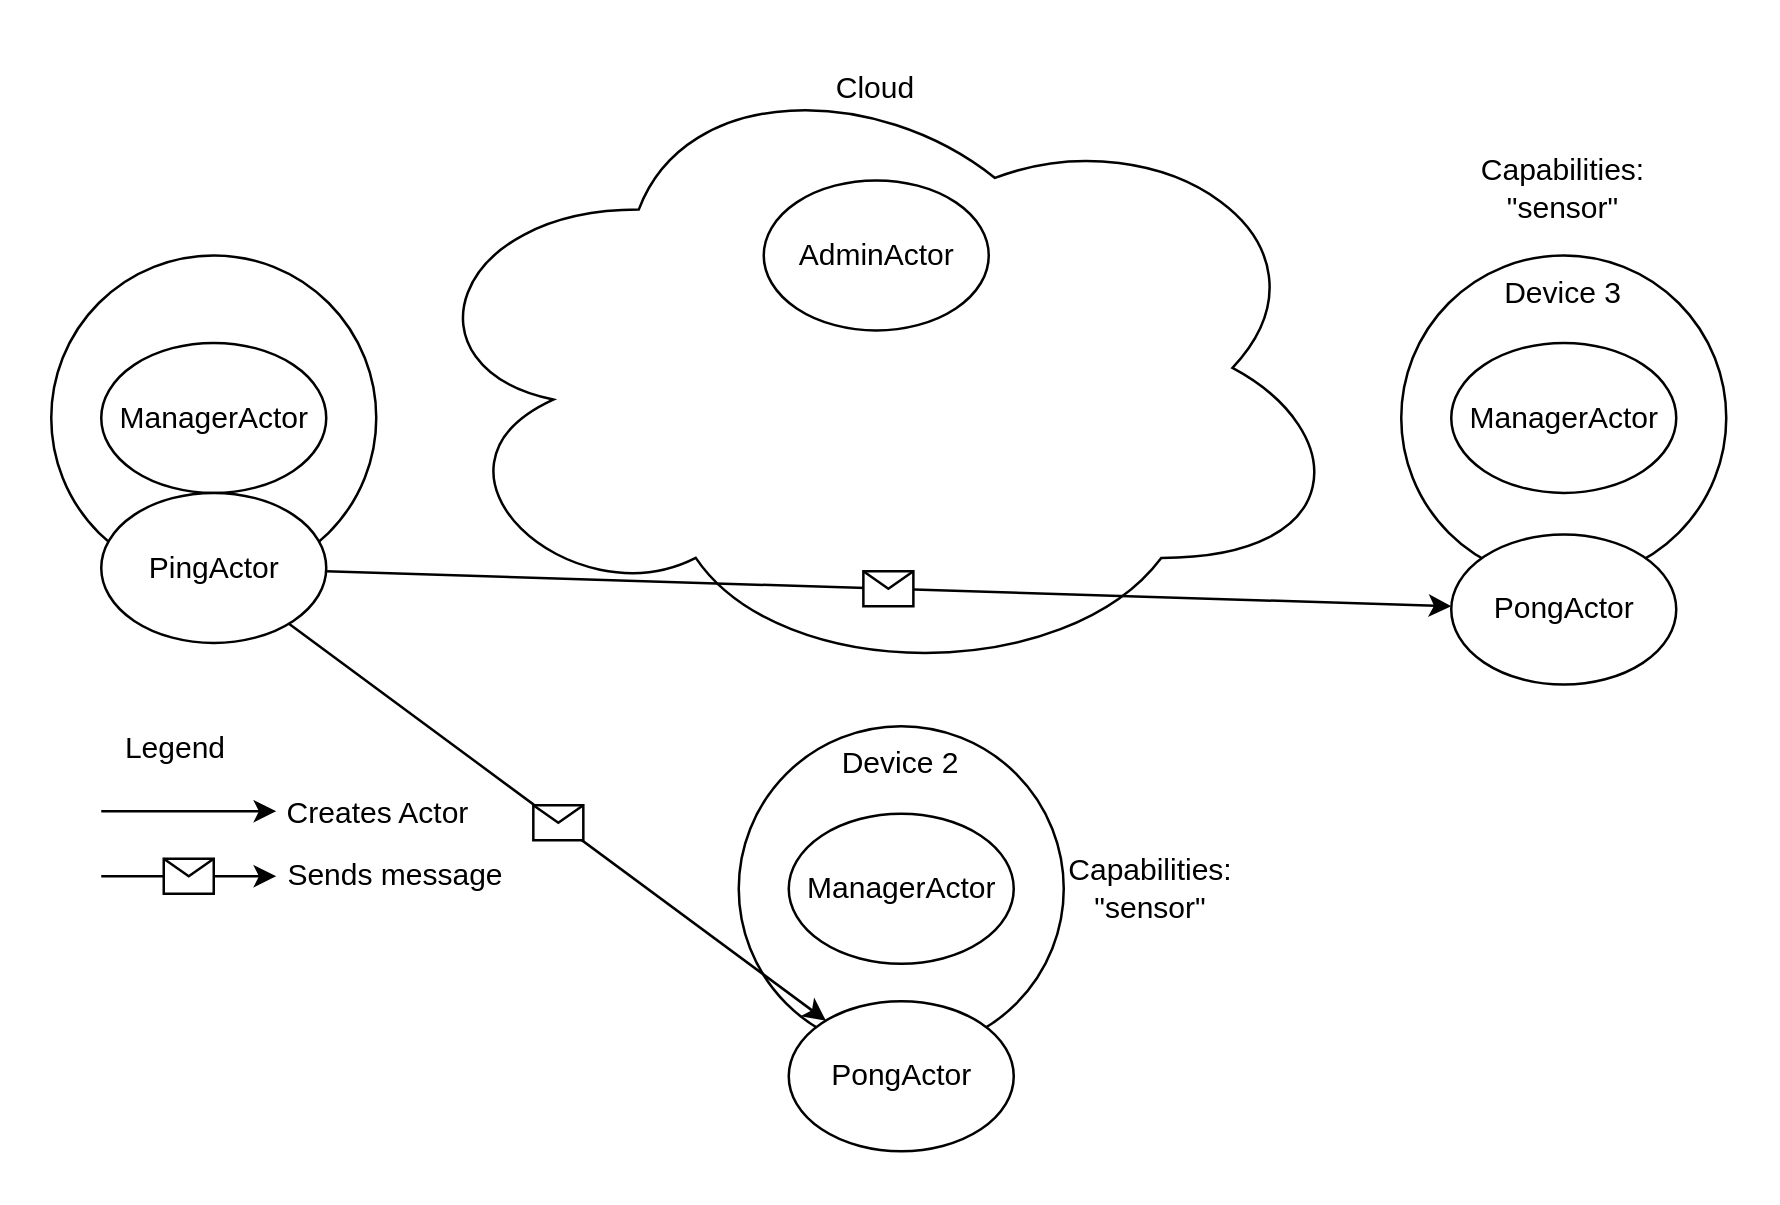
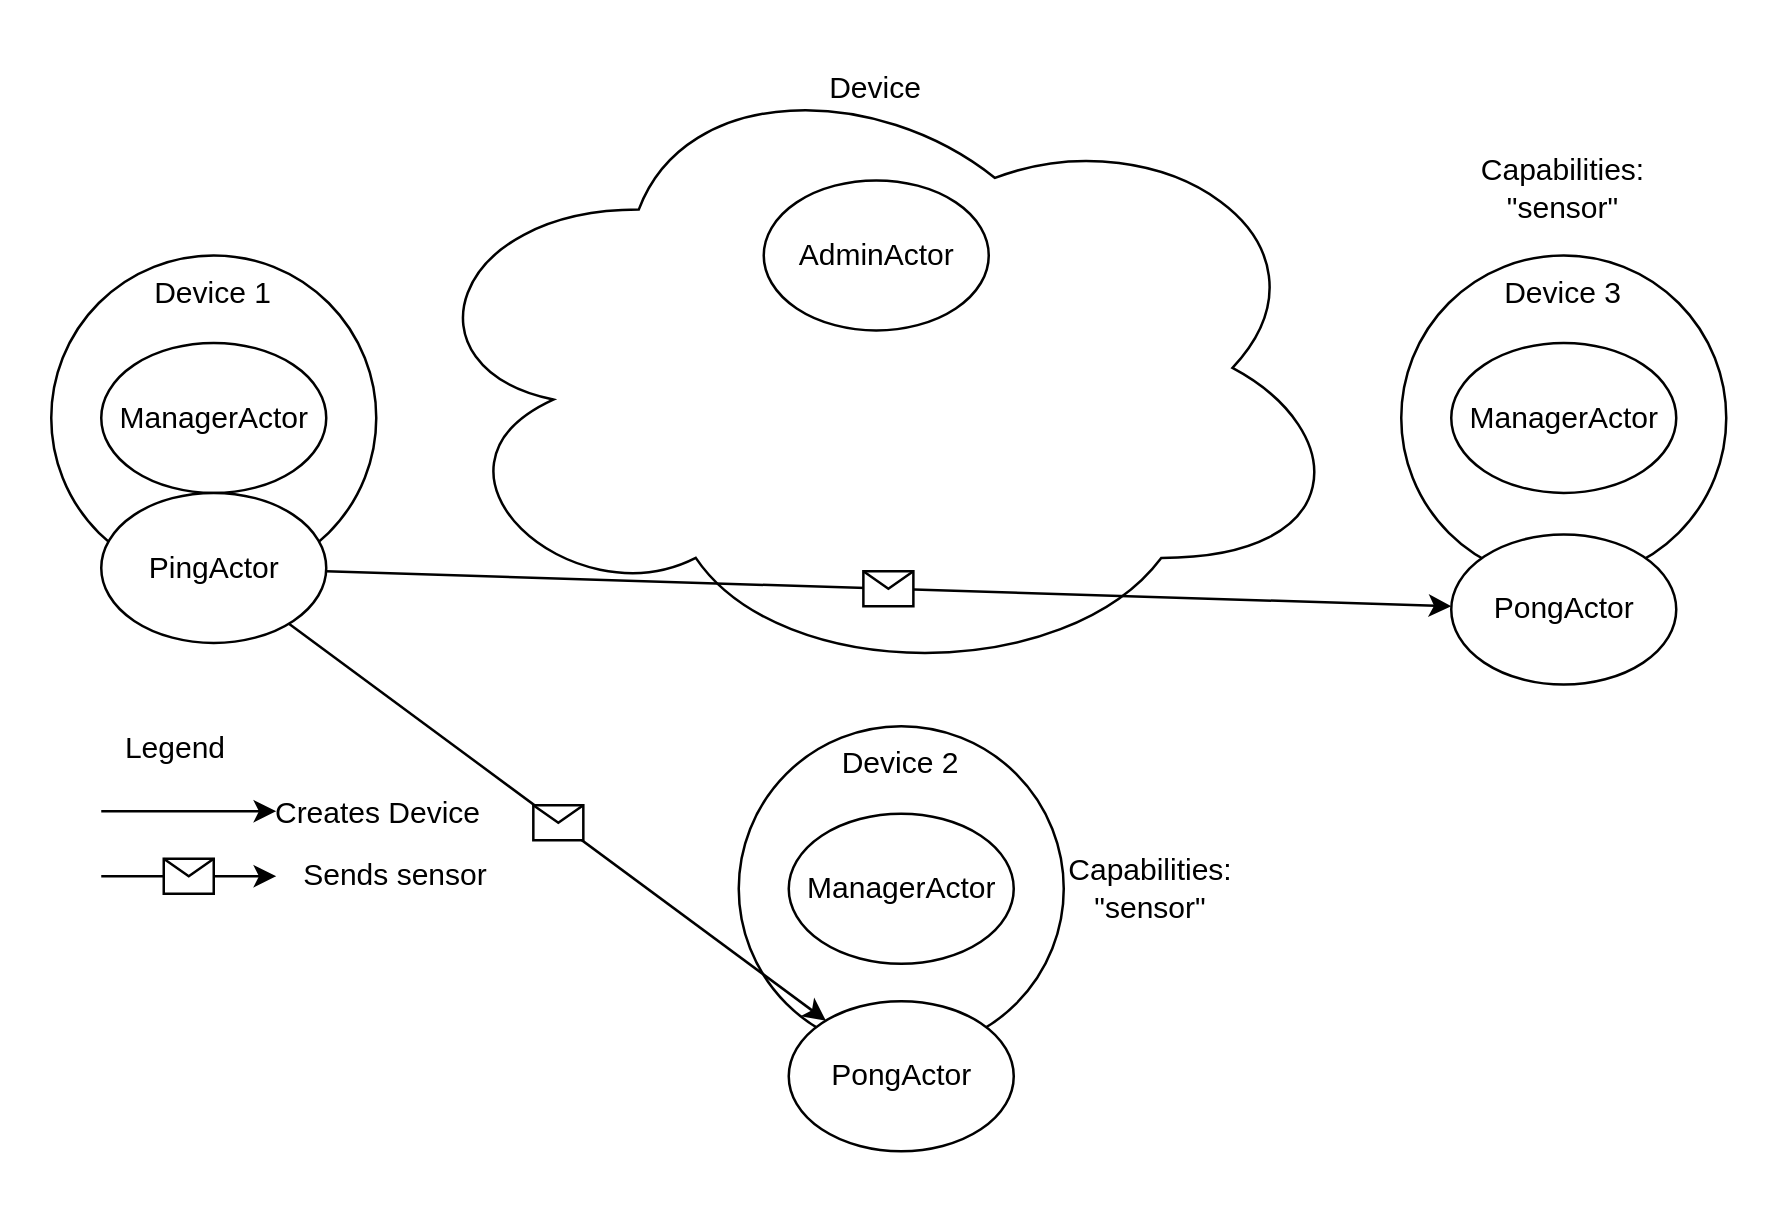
node "Cloud": label "Cloud" -> "Device"
node "Device 1": added
node "Creates Actor": label "Creates Actor" -> "Creates Device"
node "Sends message": label "Sends message" -> "Sends sensor"
